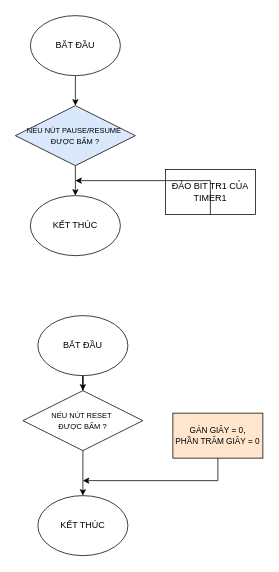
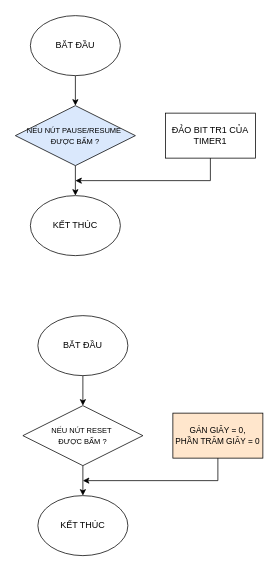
node "ĐẢO BIT TR1 CỦA TIMER1": moved (210, 192) -> (210, 135)
node "NẾU NÚT RESET ĐƯỢC BẤM ?": moved (83, 420) -> (83, 435)
